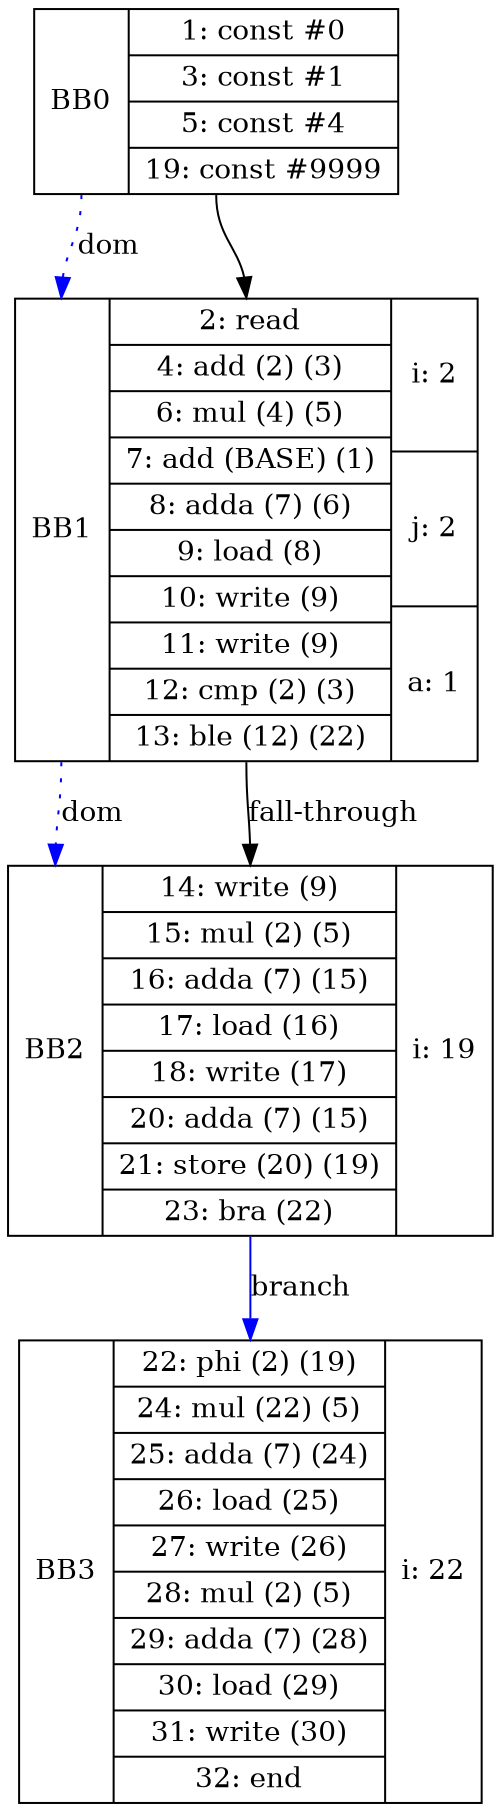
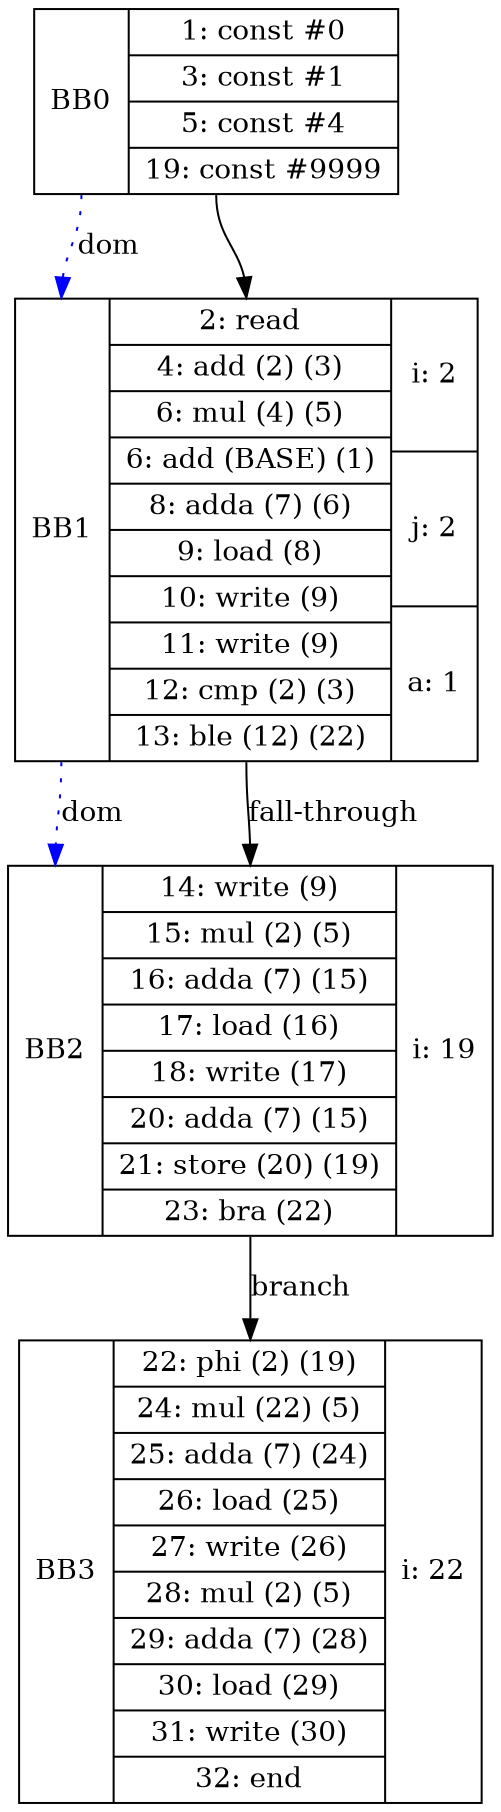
node "BB1": text "7: add (BASE) (1)" -> "6: add (BASE) (1)"
edge "BB2" -> "BB3": color blue -> black
